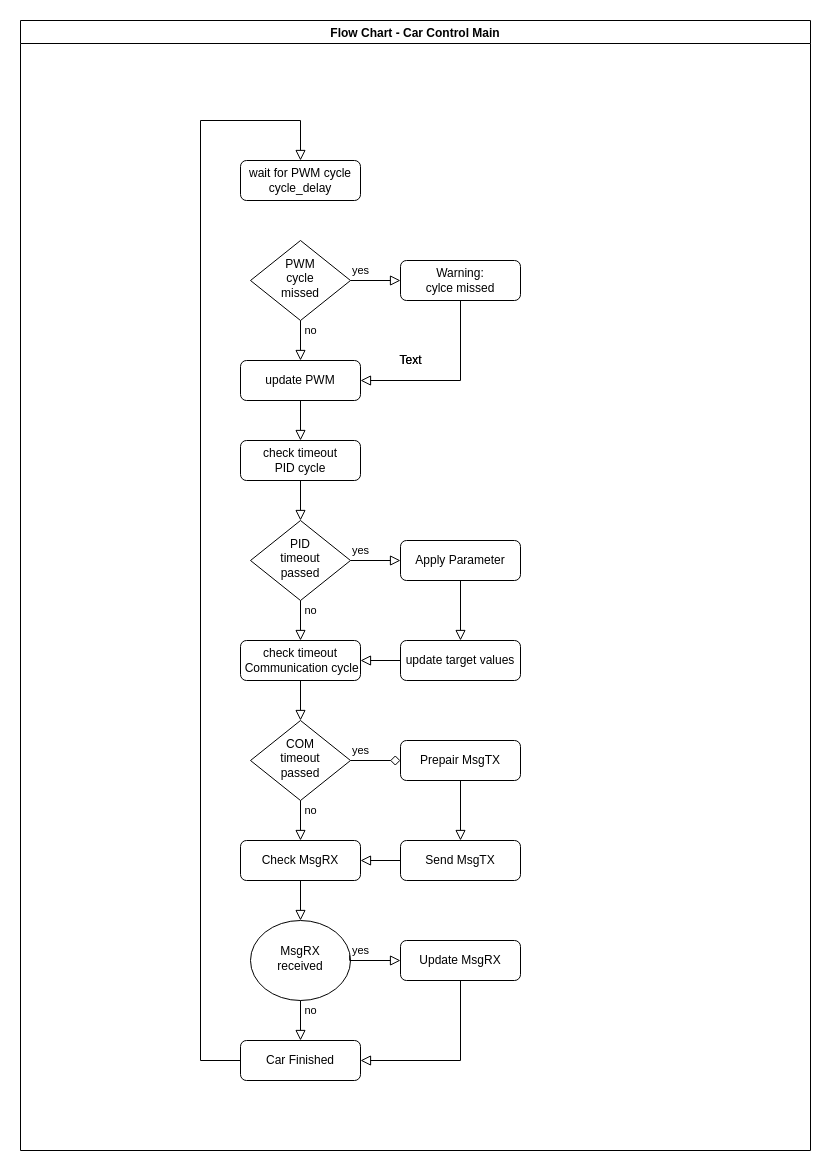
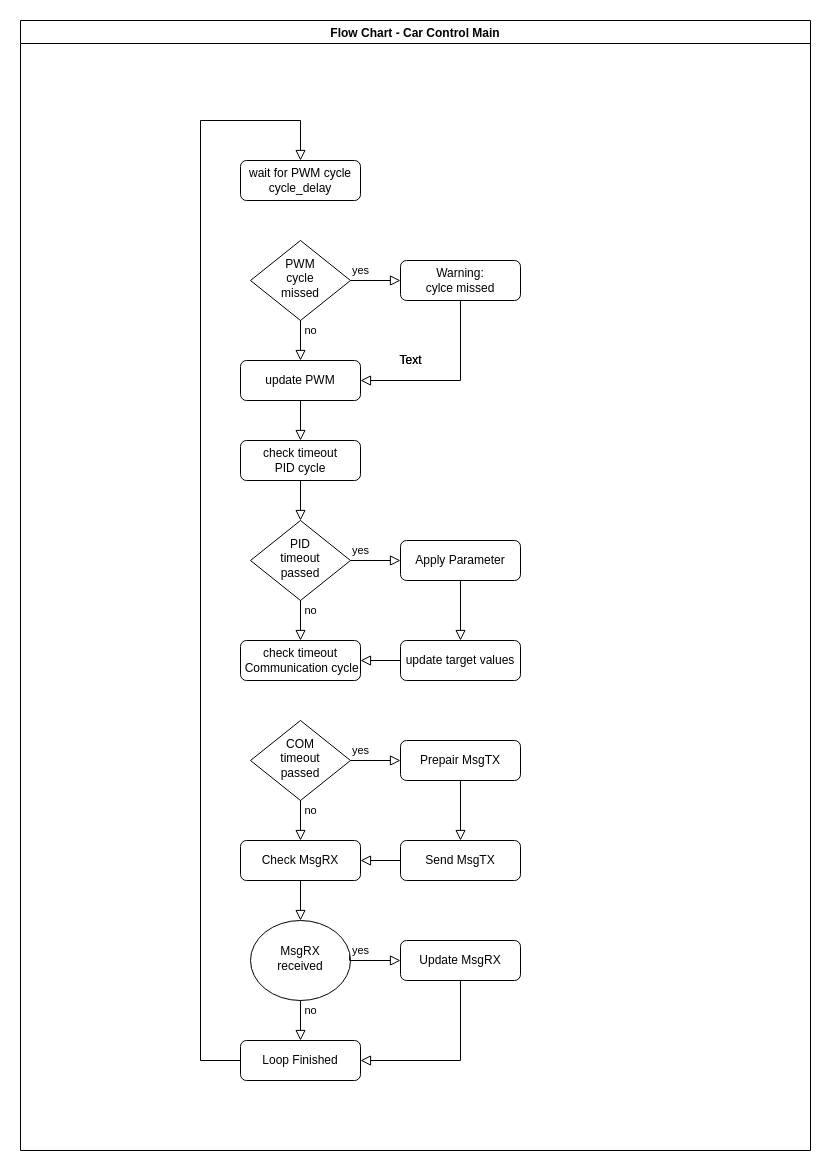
edge "check timeout Communication cycle" -> "COM timeout passed": removed
edge "COM timeout passed" -> "Prepair MsgTX": arrowhead diamond -> block
node "Car Finished": label "Car Finished" -> "Loop Finished"
